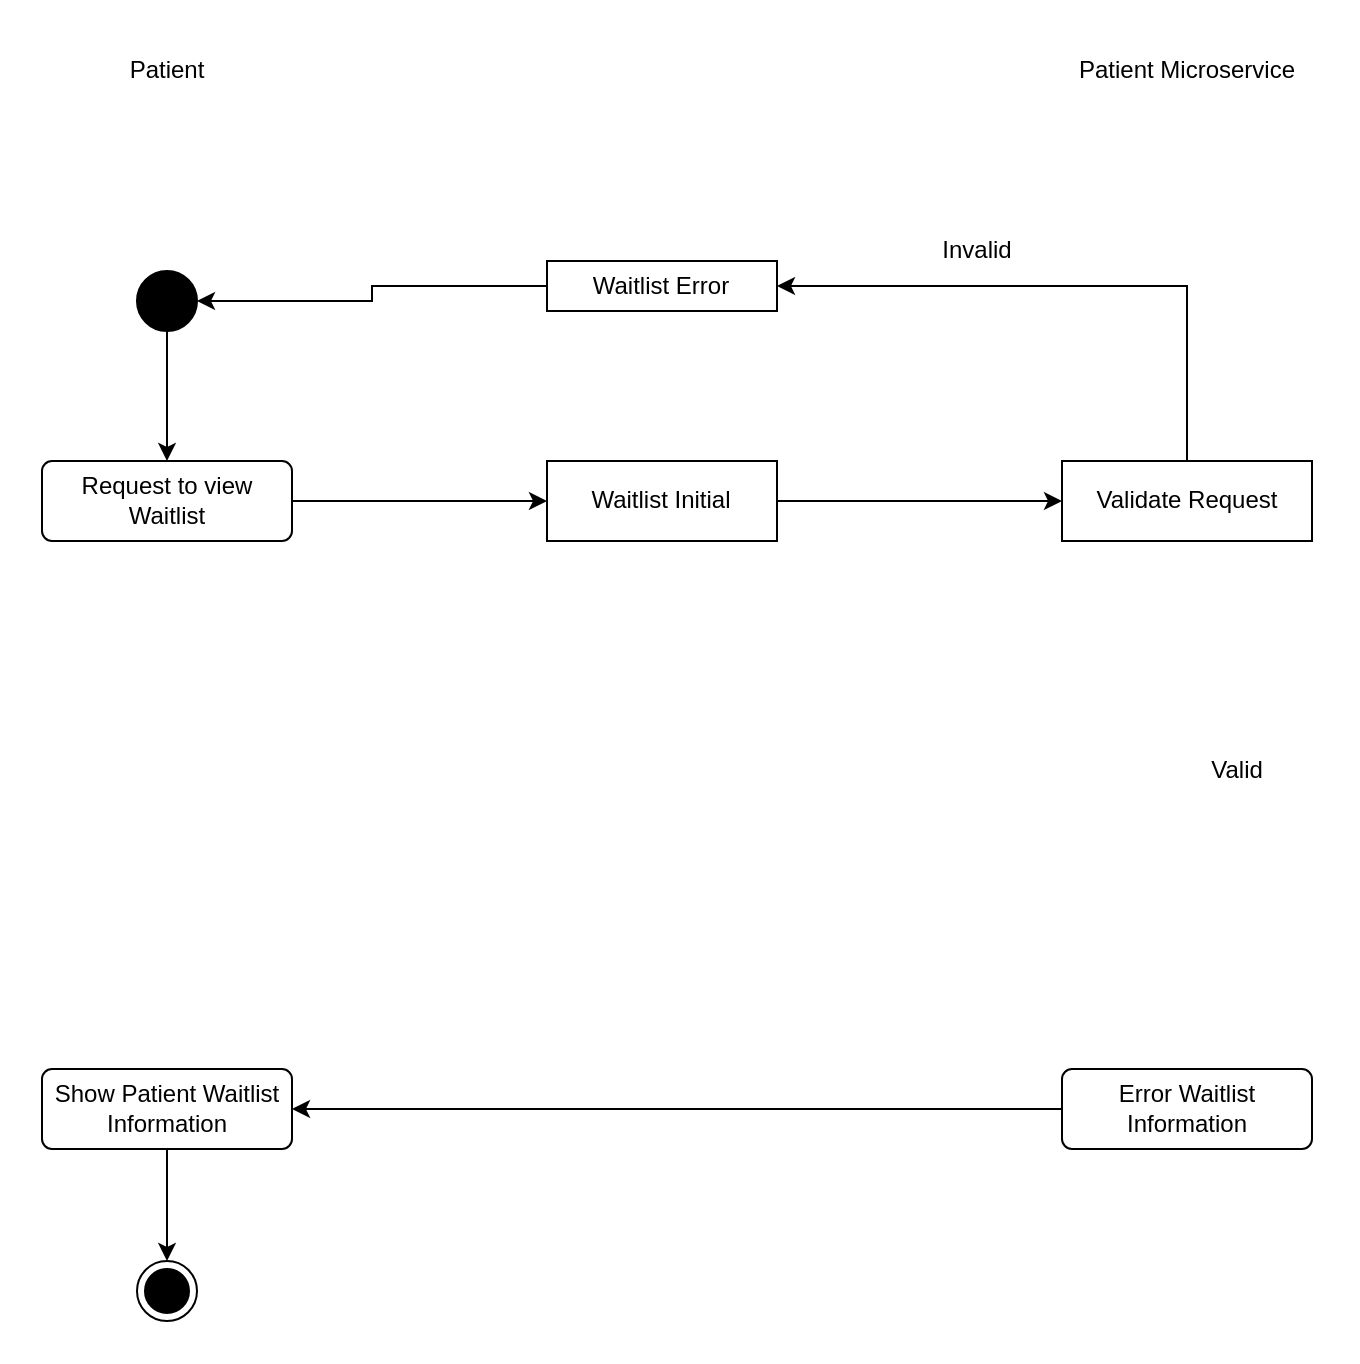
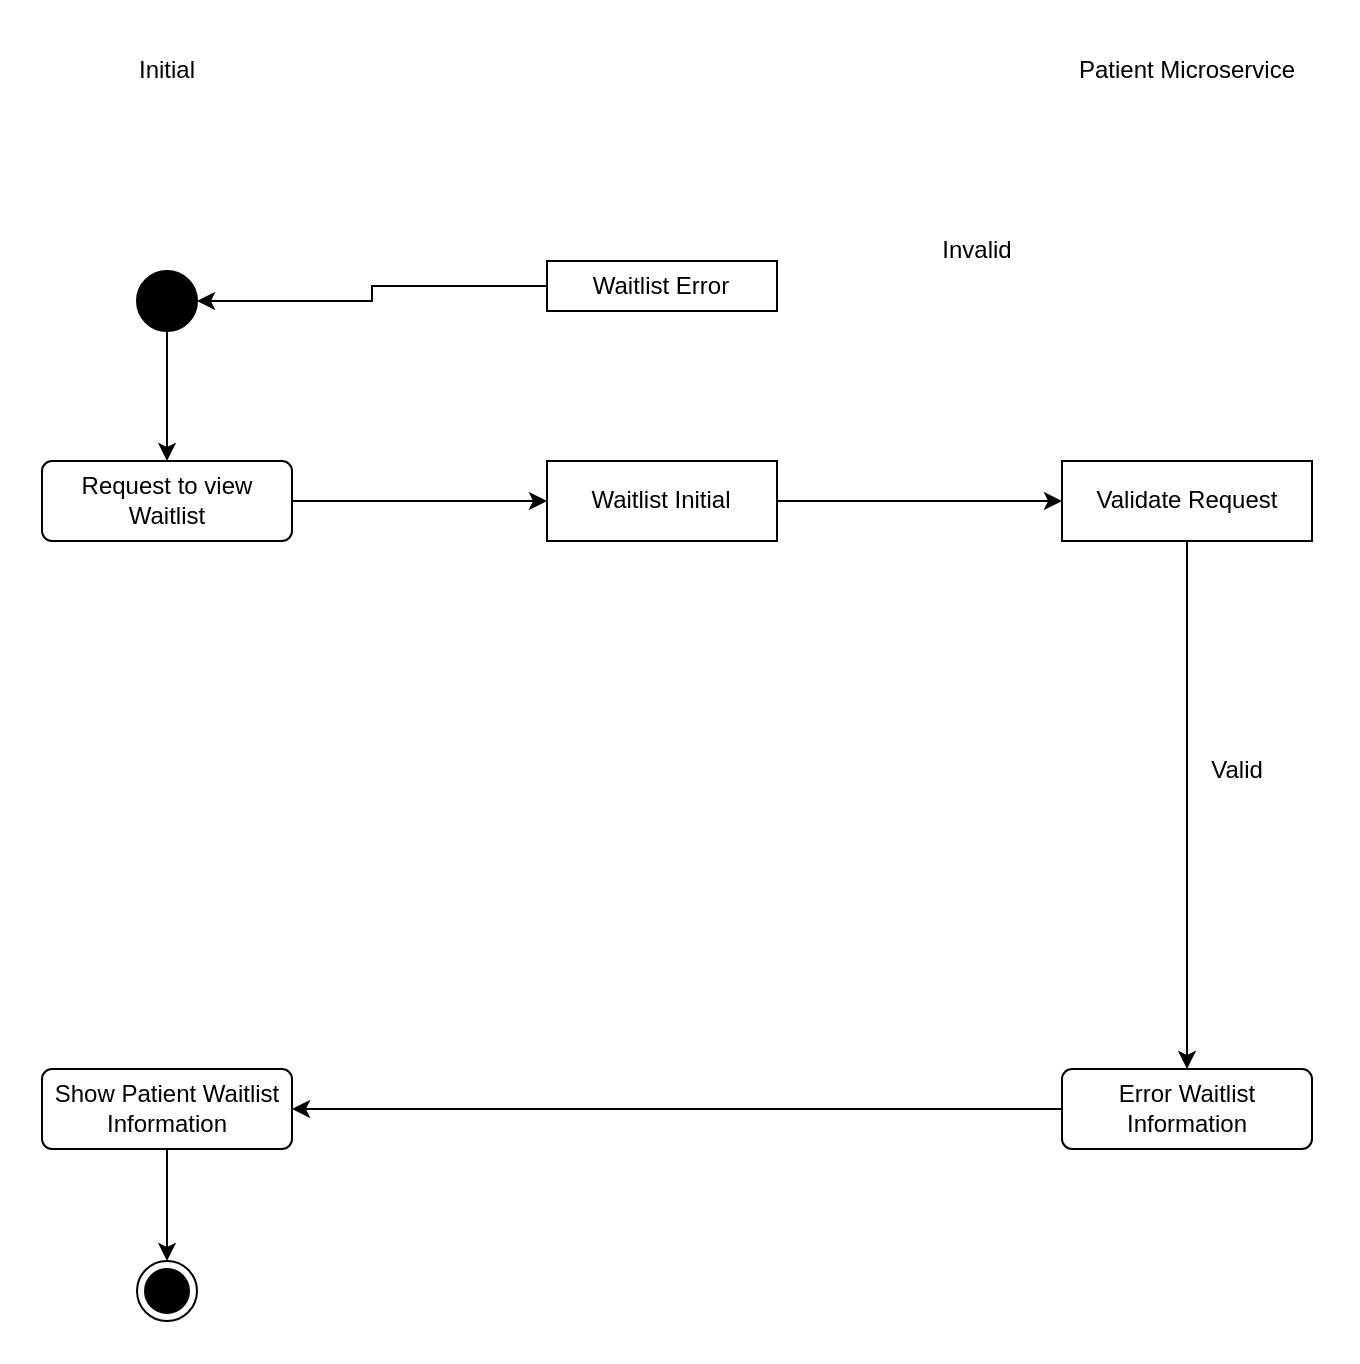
node "Patient": label "Patient" -> "Initial"
edge "Validate Request" -> "Waitlist Error": removed
edge "Validate Request" -> "Error Waitlist Information": added
